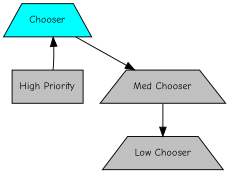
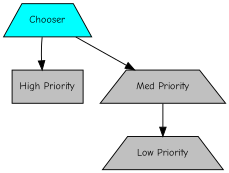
edge "High Priority" -> "Chooser": reversed
node "Med Chooser": label "Med Chooser" -> "Med Priority"
node "Low Chooser": label "Low Chooser" -> "Low Priority"
